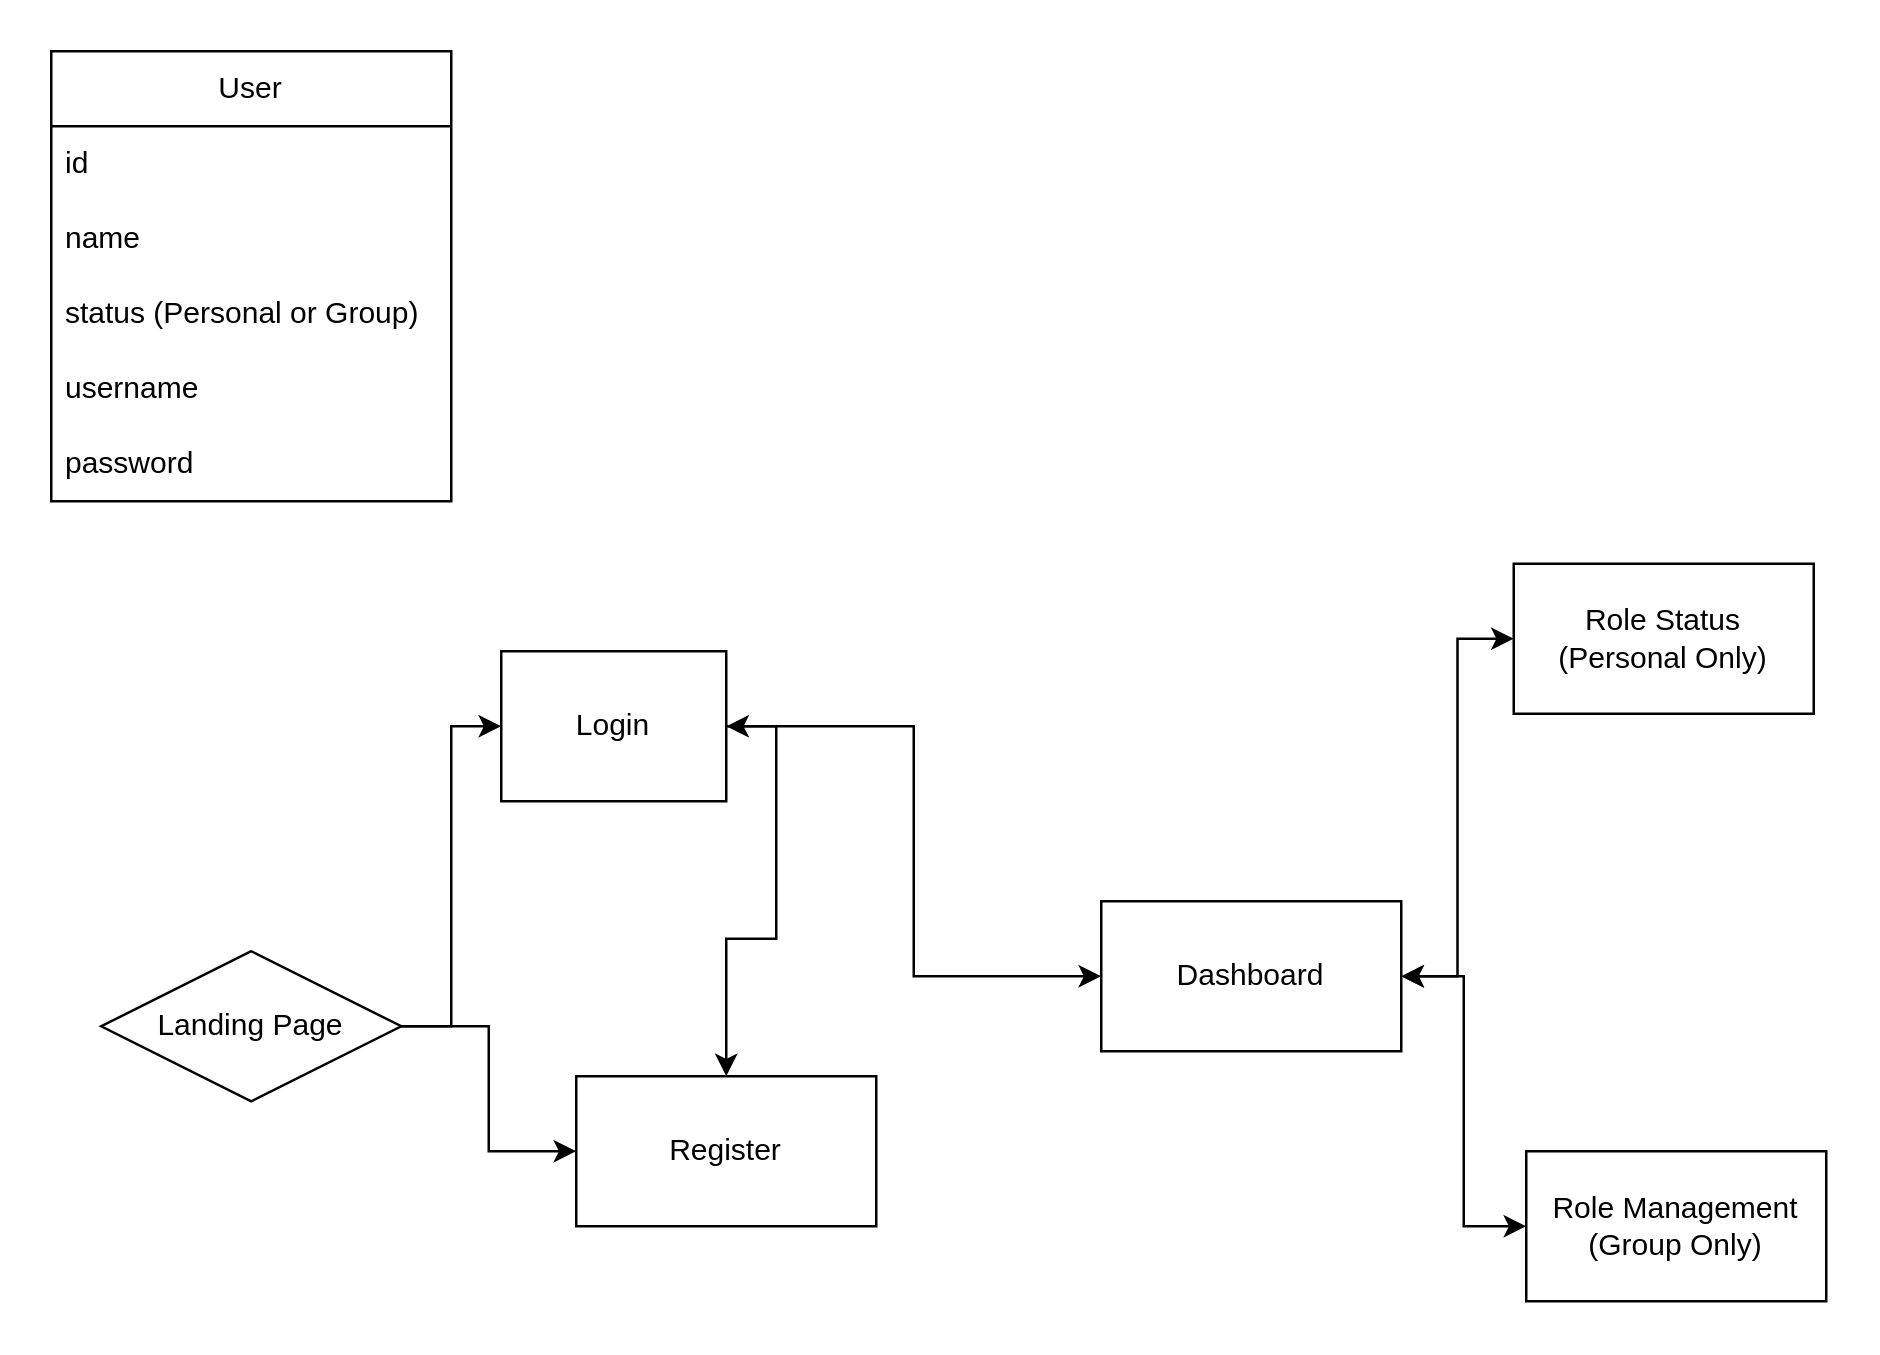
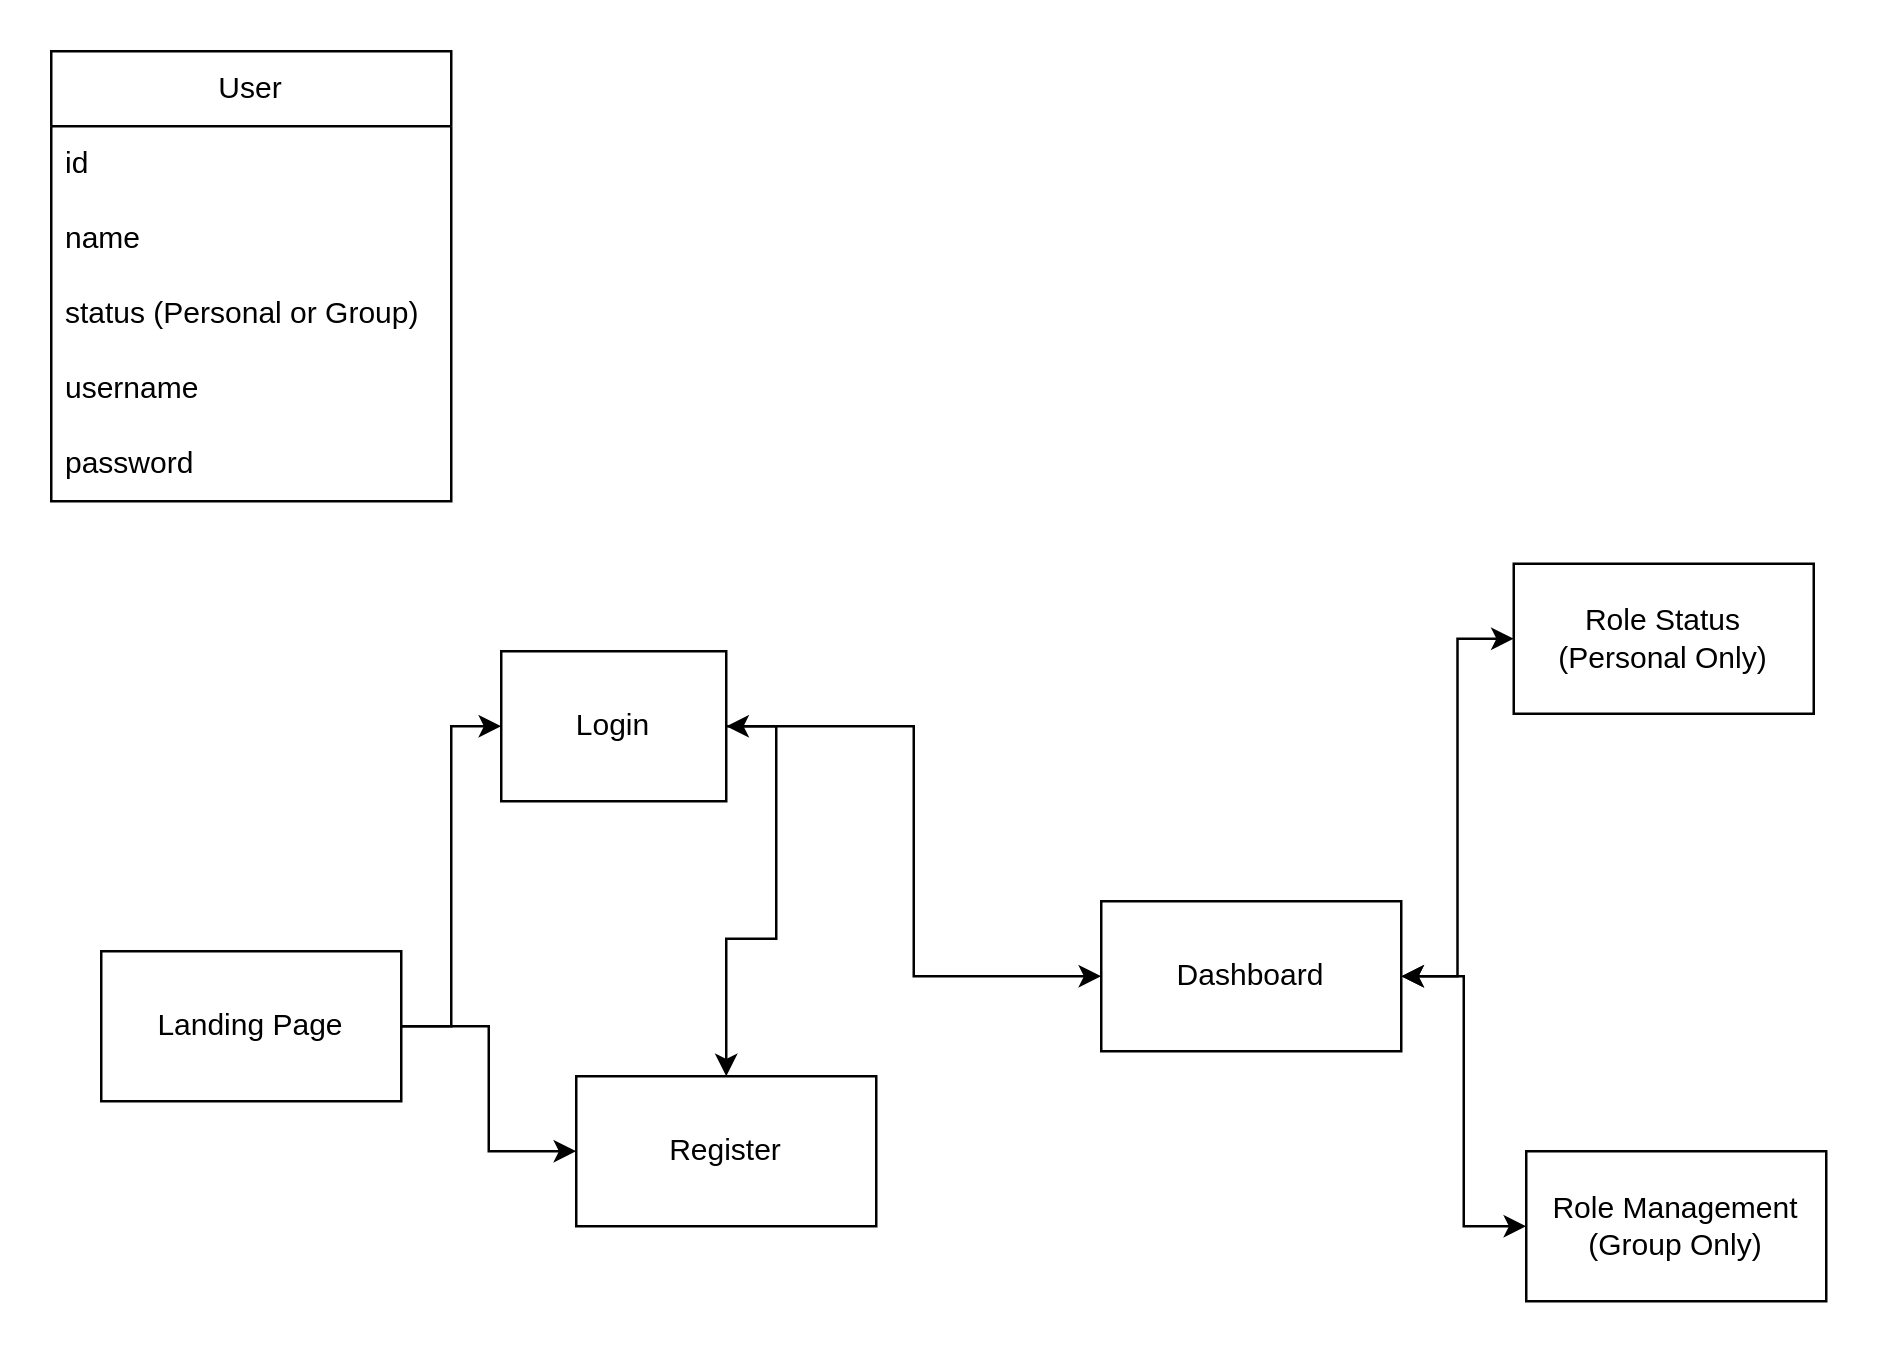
node "Landing Page": shape diamond -> rectangle
